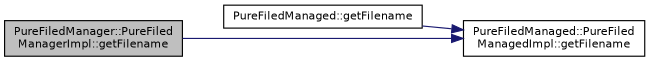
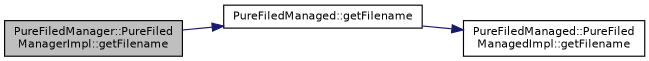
edge "PureFiledManager::PureFiled ManagerImpl::getFilename" -> "PureFiledManaged::PureFiled ManagedImpl::getFilename": now "PureFiledManager::PureFiled ManagerImpl::getFilename" -> "PureFiledManaged::getFilename"
